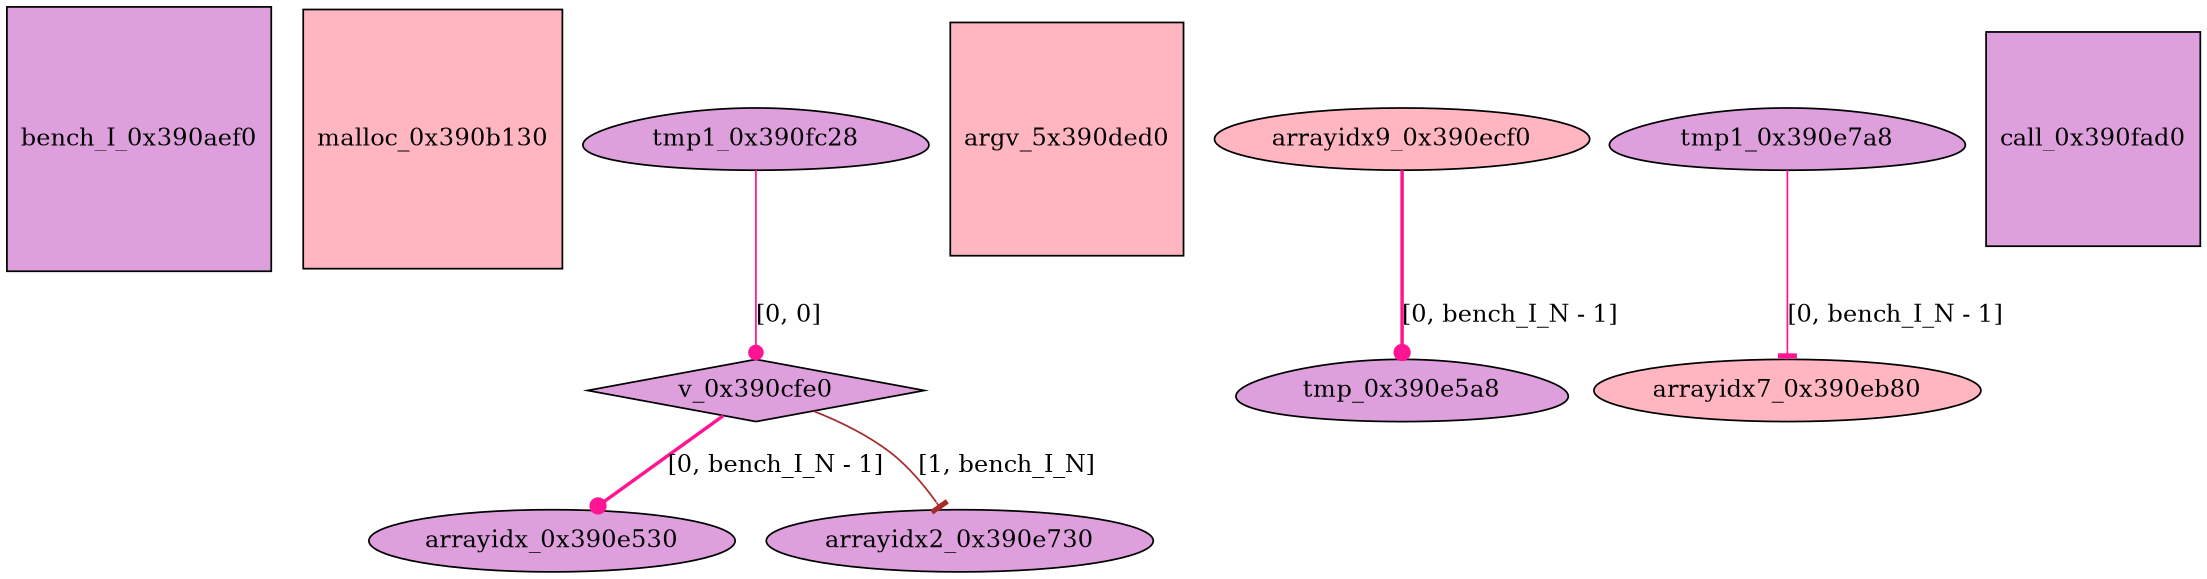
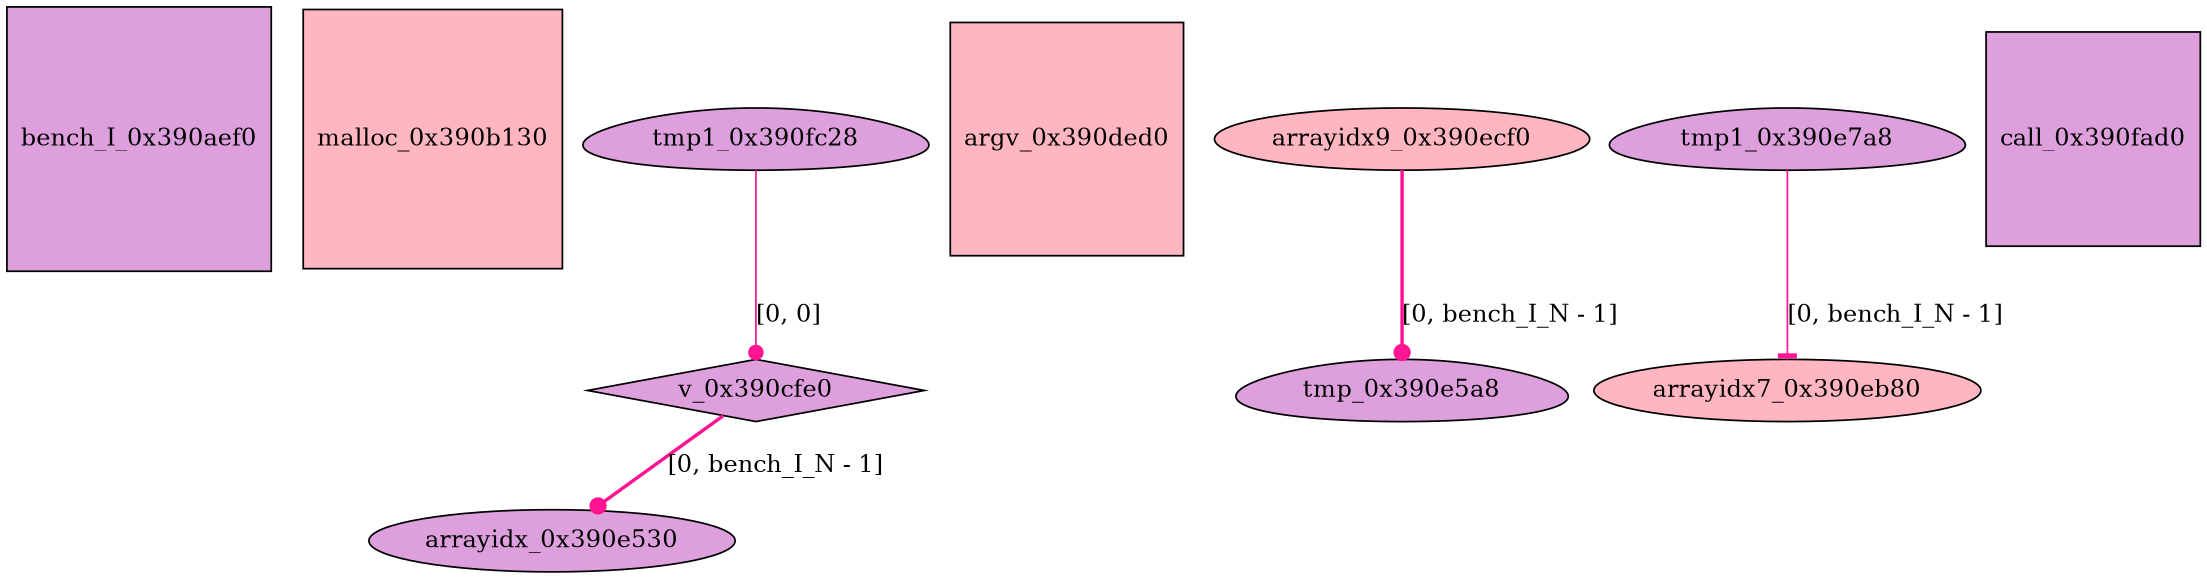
node "argv_5x390ded0": label "argv_5x390ded0" -> "argv_0x390ded0"
node "arrayidx2_0x390e730": removed
